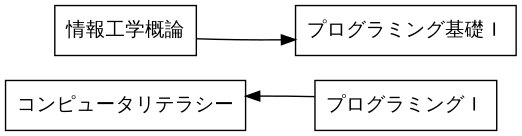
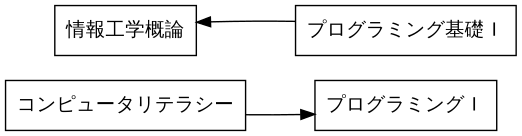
edge "情報工学概論" -> "プログラミング基礎Ｉ": reversed
edge "プログラミングＩ" -> "コンピュータリテラシー": reversed
